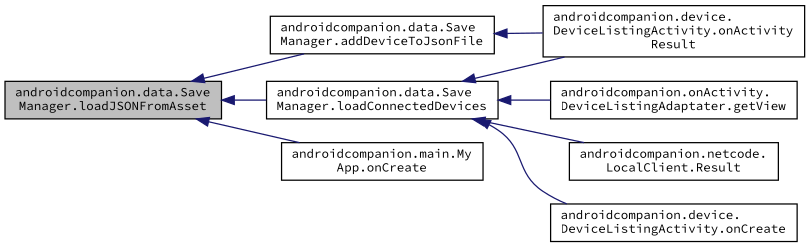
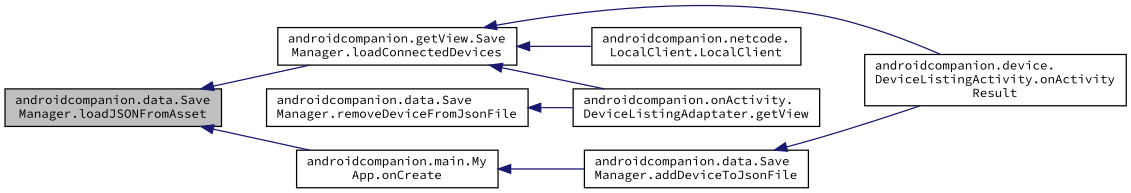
edge "androidcompanion.data.Save Manager.addDeviceToJsonFile" -> "androidcompanion.data.Save Manager.loadJSONFromAsset": now "androidcompanion.data.Save Manager.addDeviceToJsonFile" -> "androidcompanion.main.My App.onCreate"
node "androidcompanion.data.Save Manager.loadConnectedDevices": label "androidcompanion.data.Save Manager.loadConnectedDevices" -> "androidcompanion.getView.Save Manager.loadConnectedDevices"
node "androidcompanion.data.Save Manager.removeDeviceFromJsonFile": added
node "androidcompanion.netcode. LocalClient.Result": label "androidcompanion.netcode. LocalClient.Result" -> "androidcompanion.netcode. LocalClient.LocalClient"
node "androidcompanion.device. DeviceListingActivity.onCreate": removed
